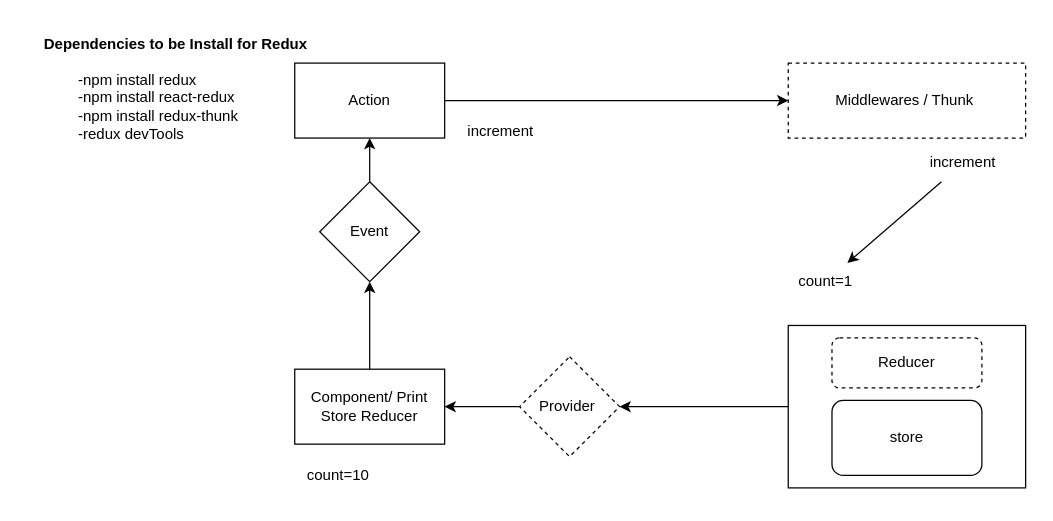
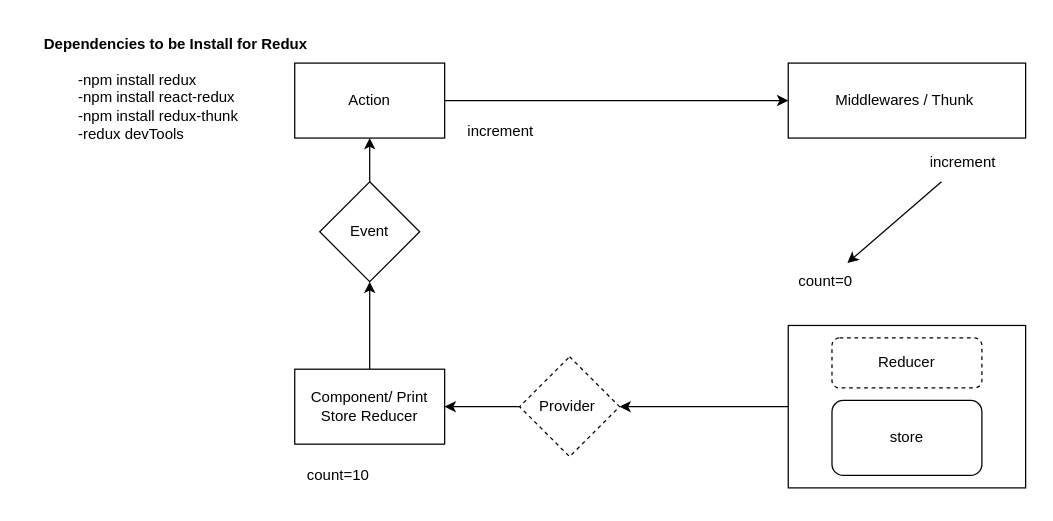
node "Middlewares / Thunk": style dashed -> solid
node "count=1": label "count=1" -> "count=0"
